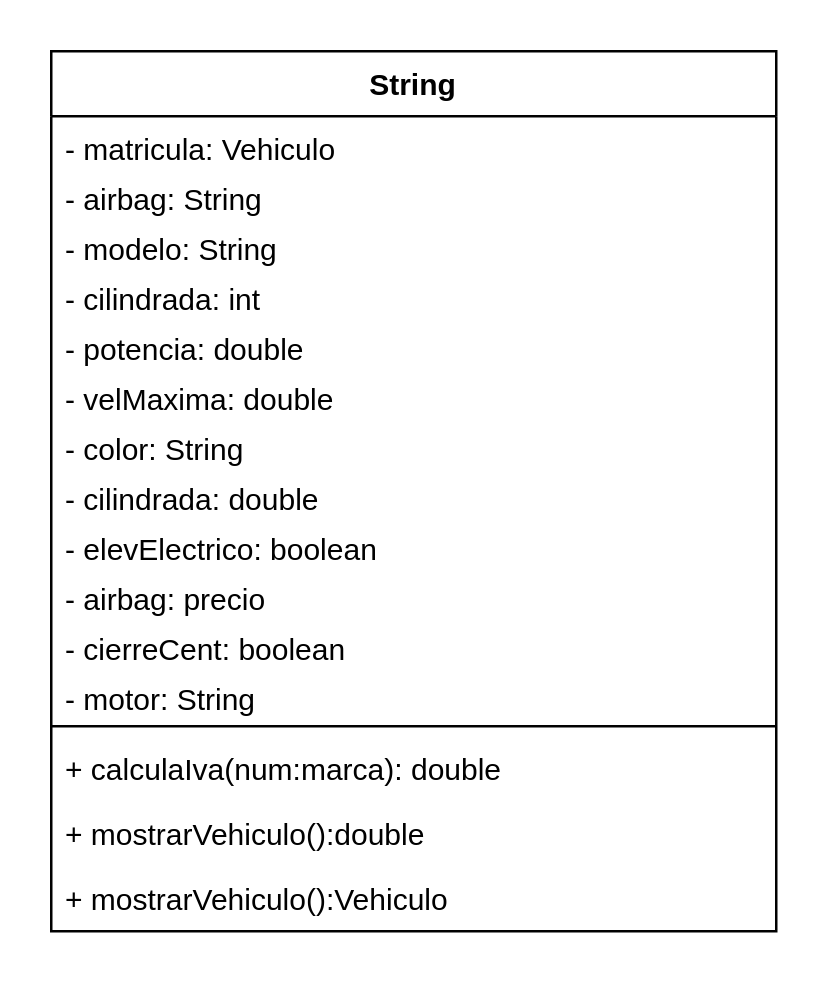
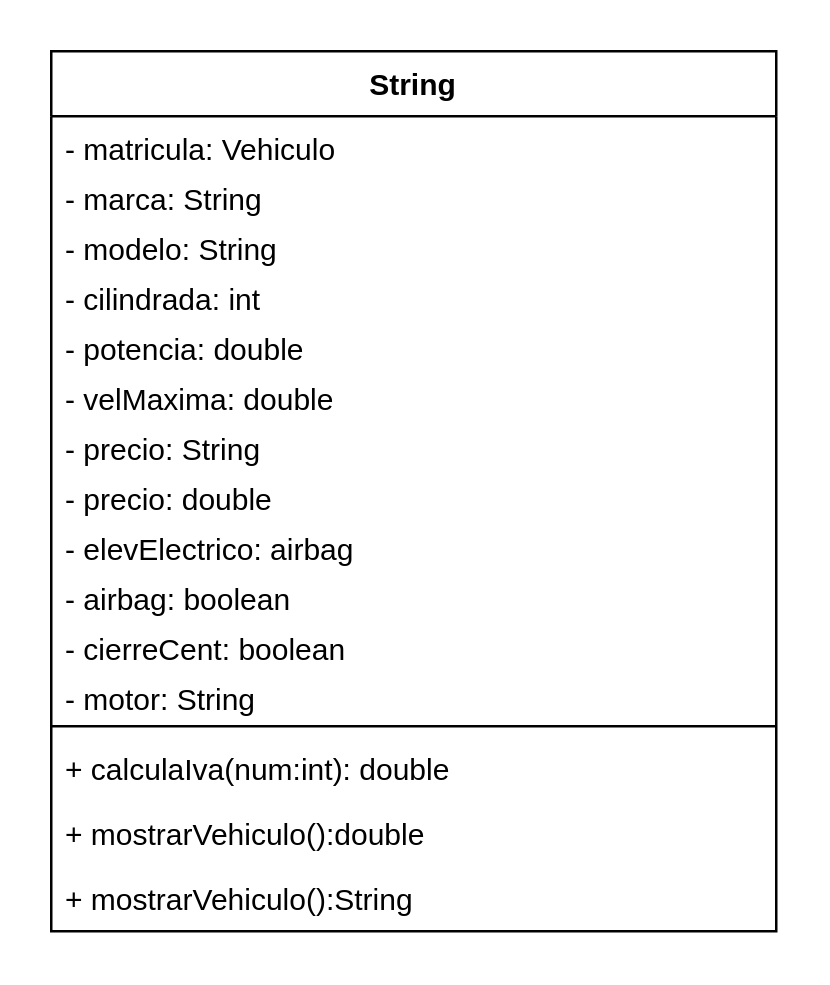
node "- airbag: String": label "- airbag: String" -> "- marca: String"
node "- color: String": label "- color: String" -> "- precio: String"
node "- cilindrada: double": label "- cilindrada: double" -> "- precio: double"
node "- elevElectrico: boolean": label "- elevElectrico: boolean" -> "- elevElectrico: airbag"
node "- airbag: precio": label "- airbag: precio" -> "- airbag: boolean"
node "+ calculaIva(num:marca): double": label "+ calculaIva(num:marca): double" -> "+ calculaIva(num:int): double"
node "+ mostrarVehiculo():Vehiculo": label "+ mostrarVehiculo():Vehiculo" -> "+ mostrarVehiculo():String"
